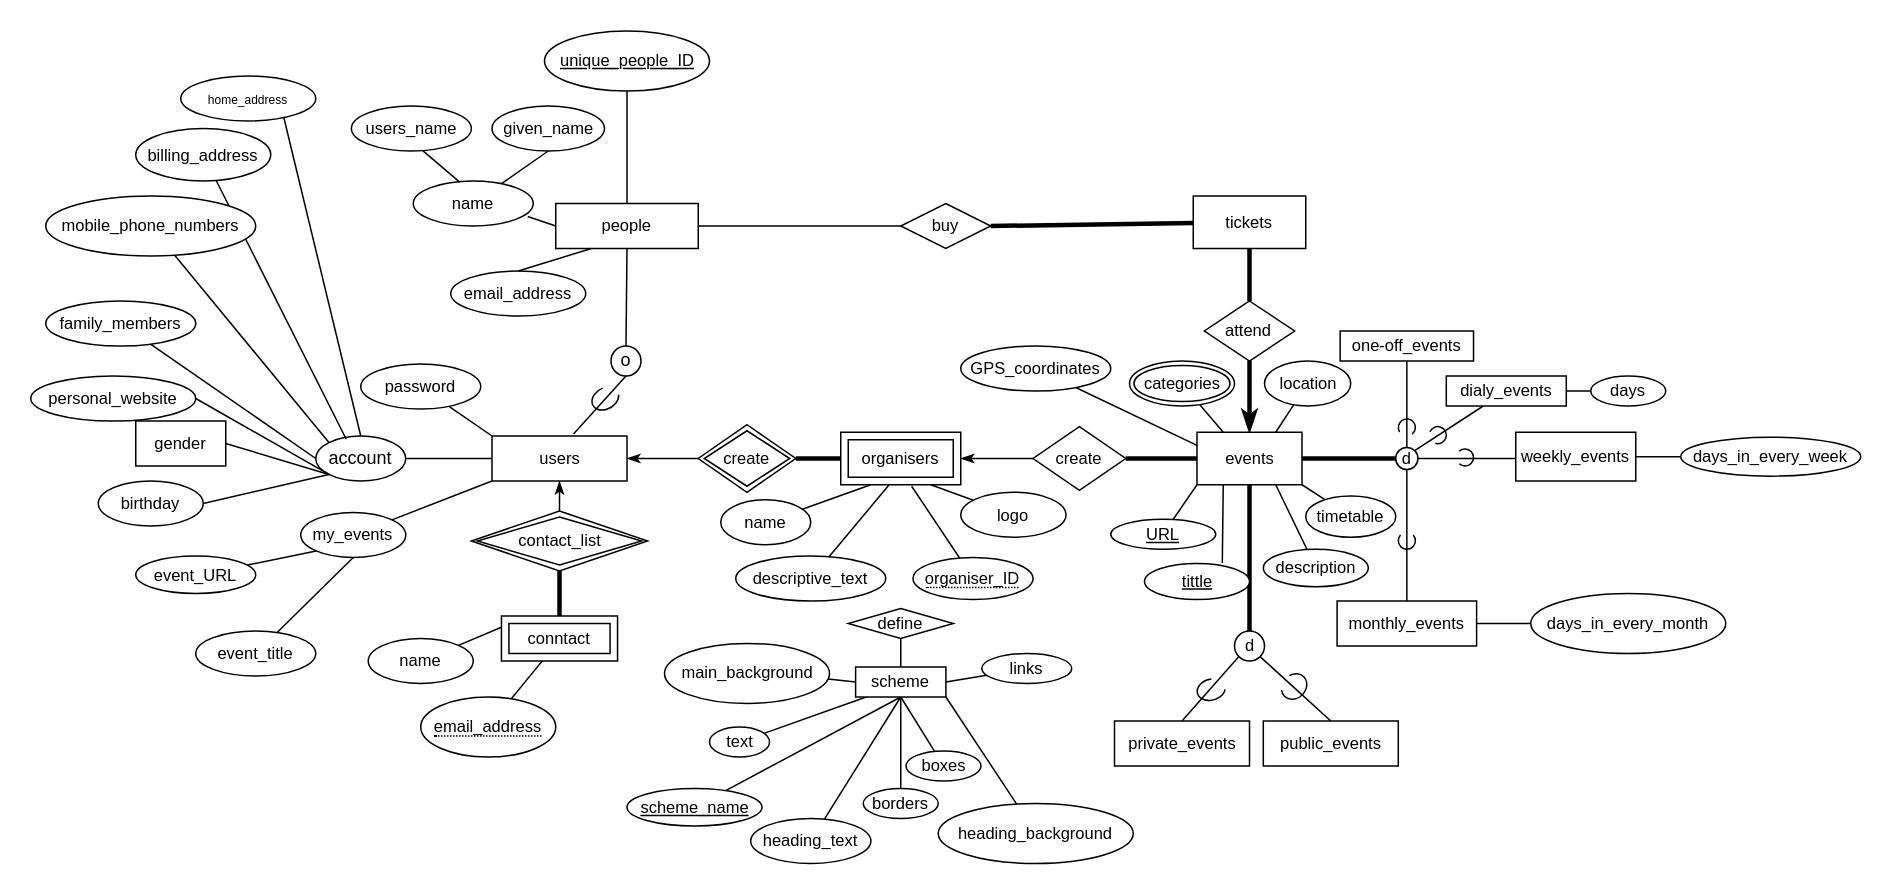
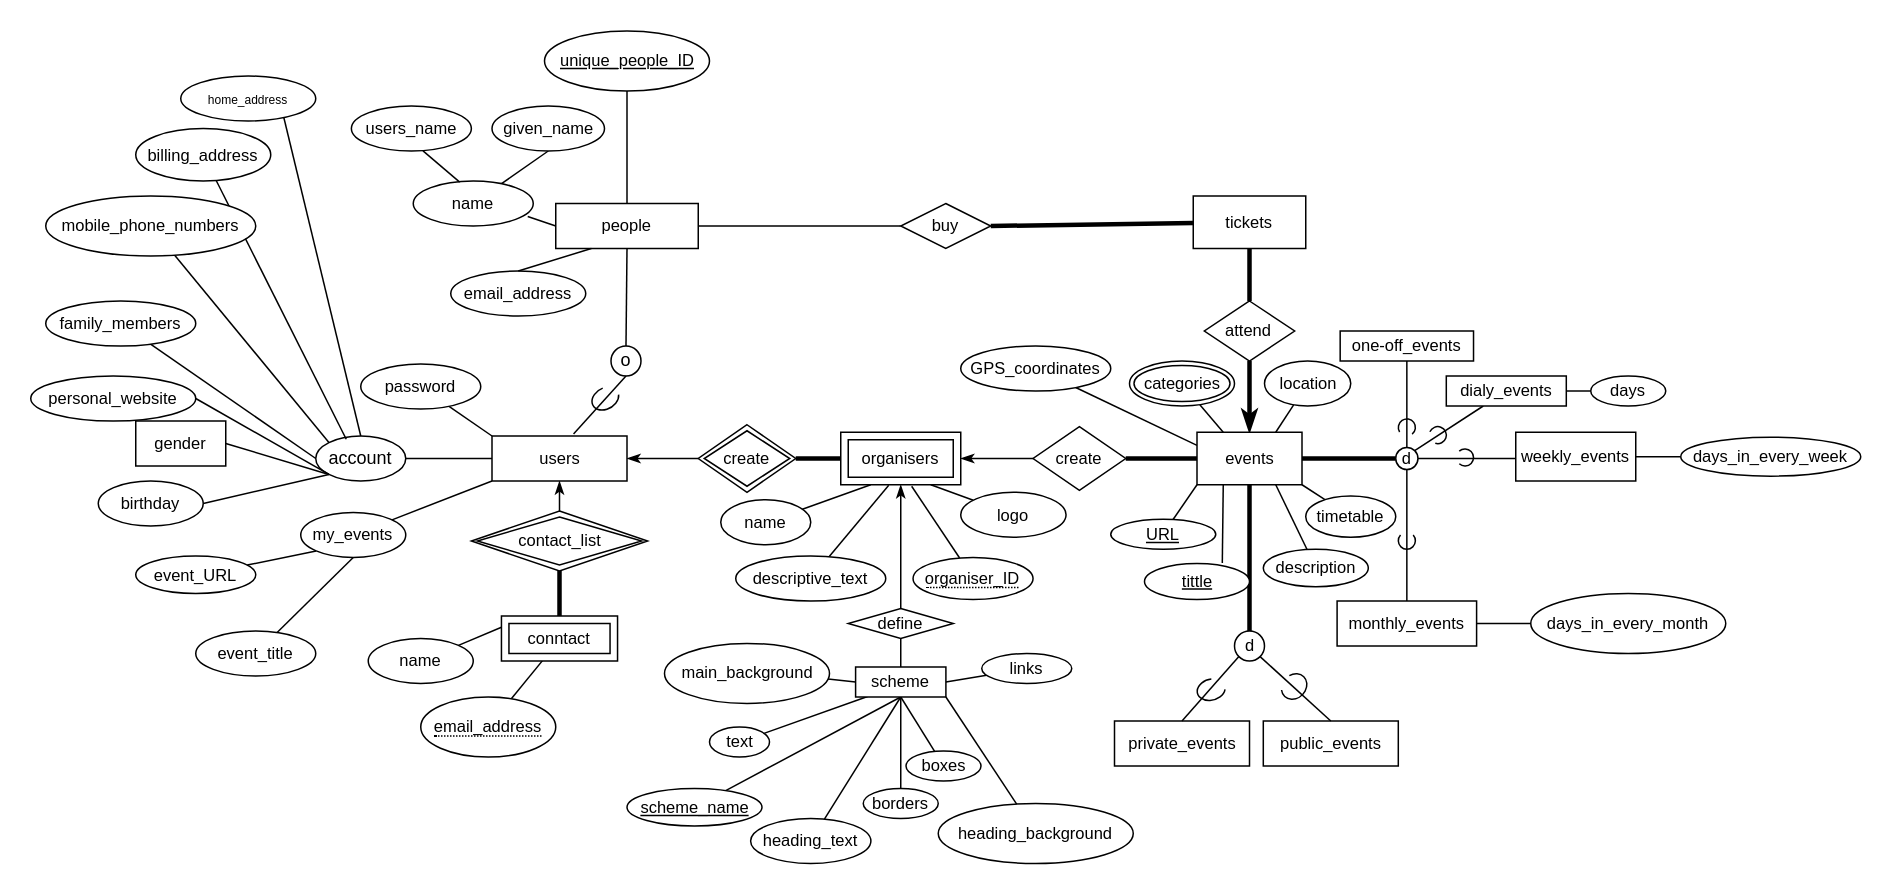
edge "define" -> "organisers": added
